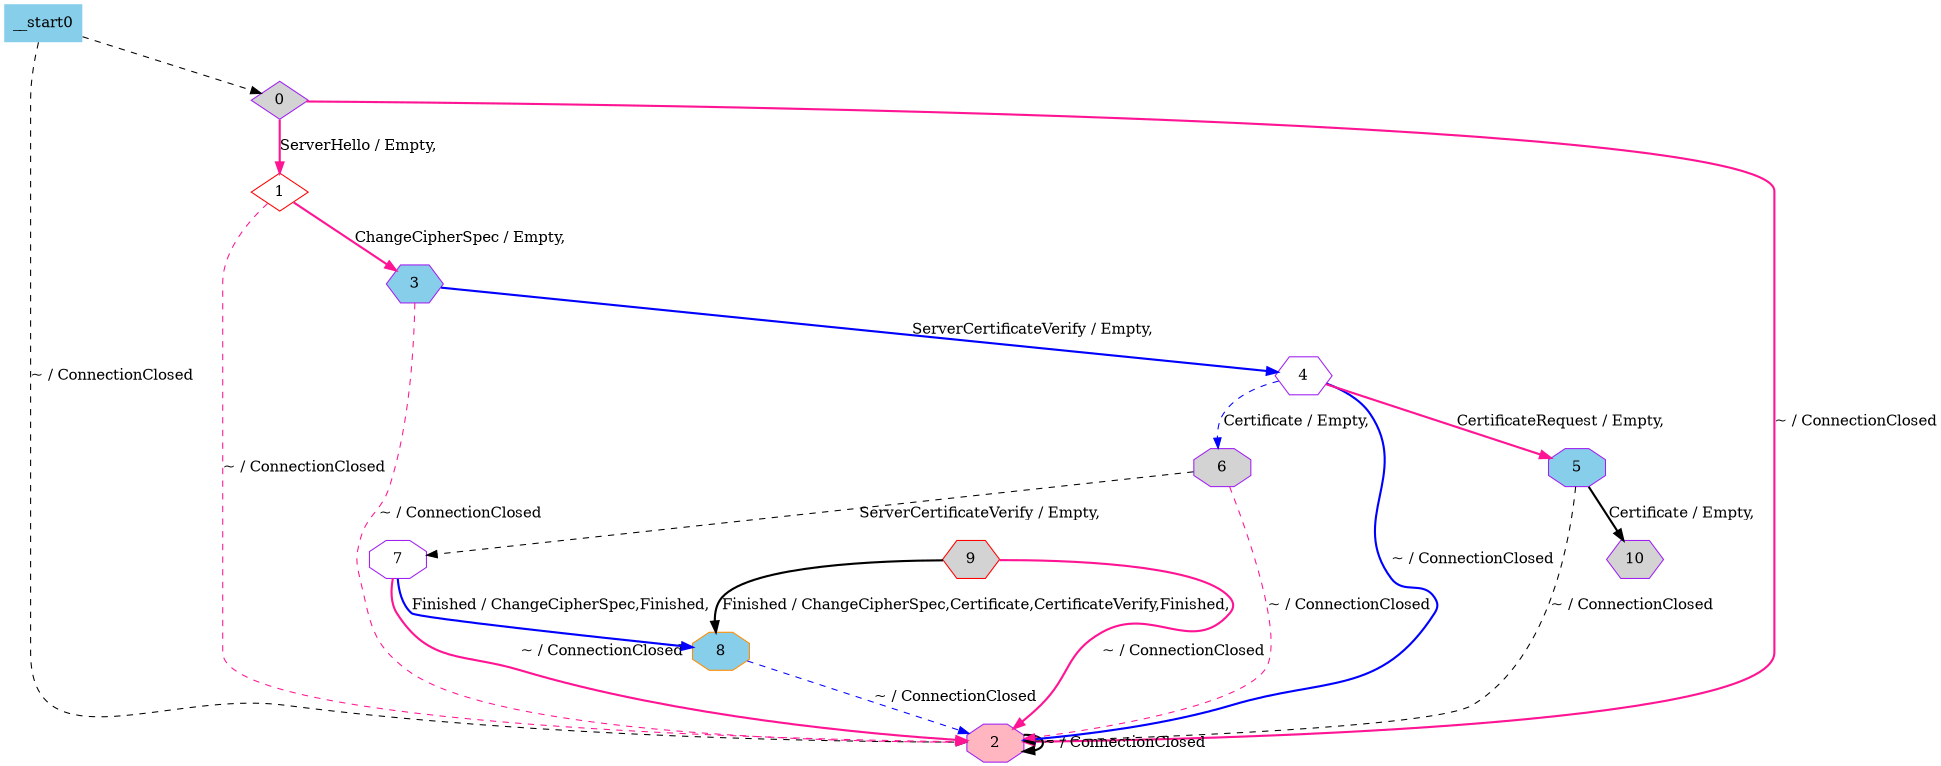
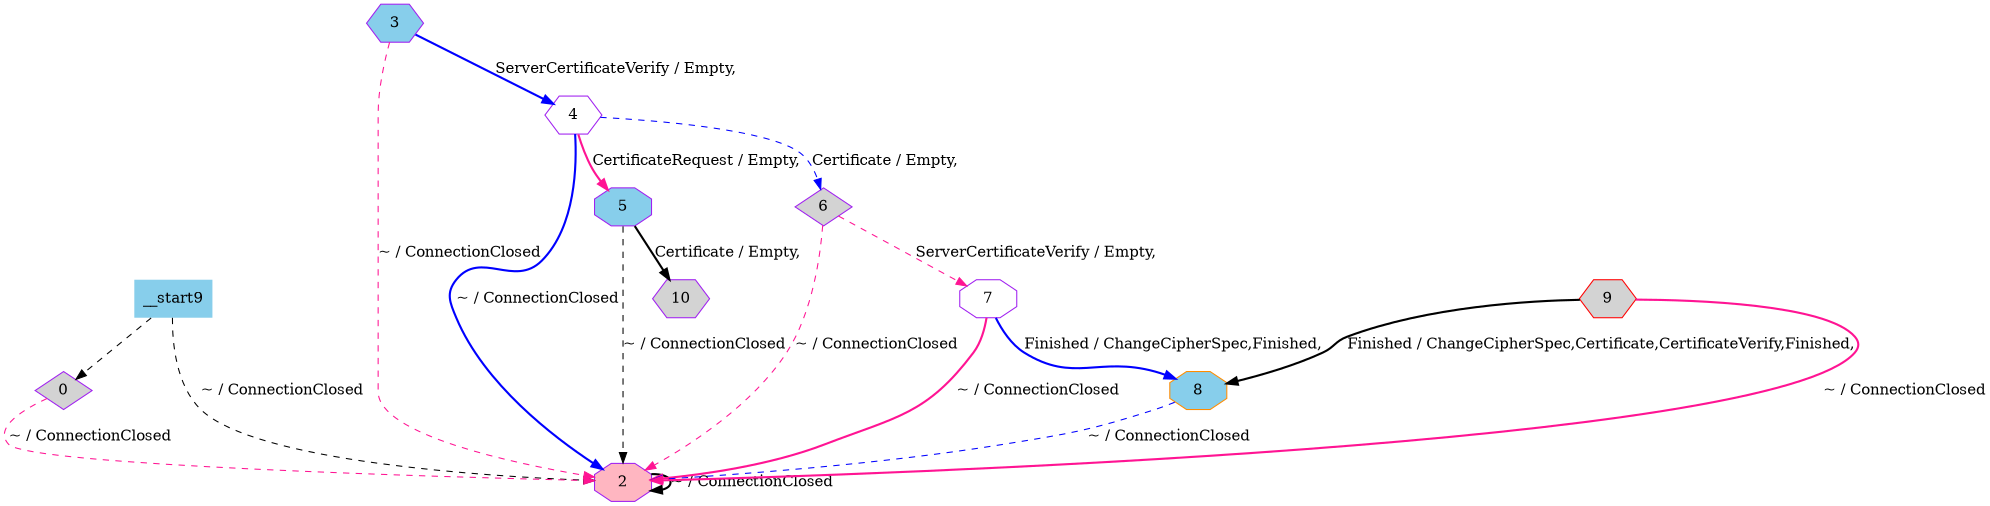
node "__start0": label "__start0" -> "__start9"
edge "0" -> "2": style bold -> dashed
node "1": removed
node "6": shape octagon -> diamond
edge "6" -> "7": color black -> deeppink
